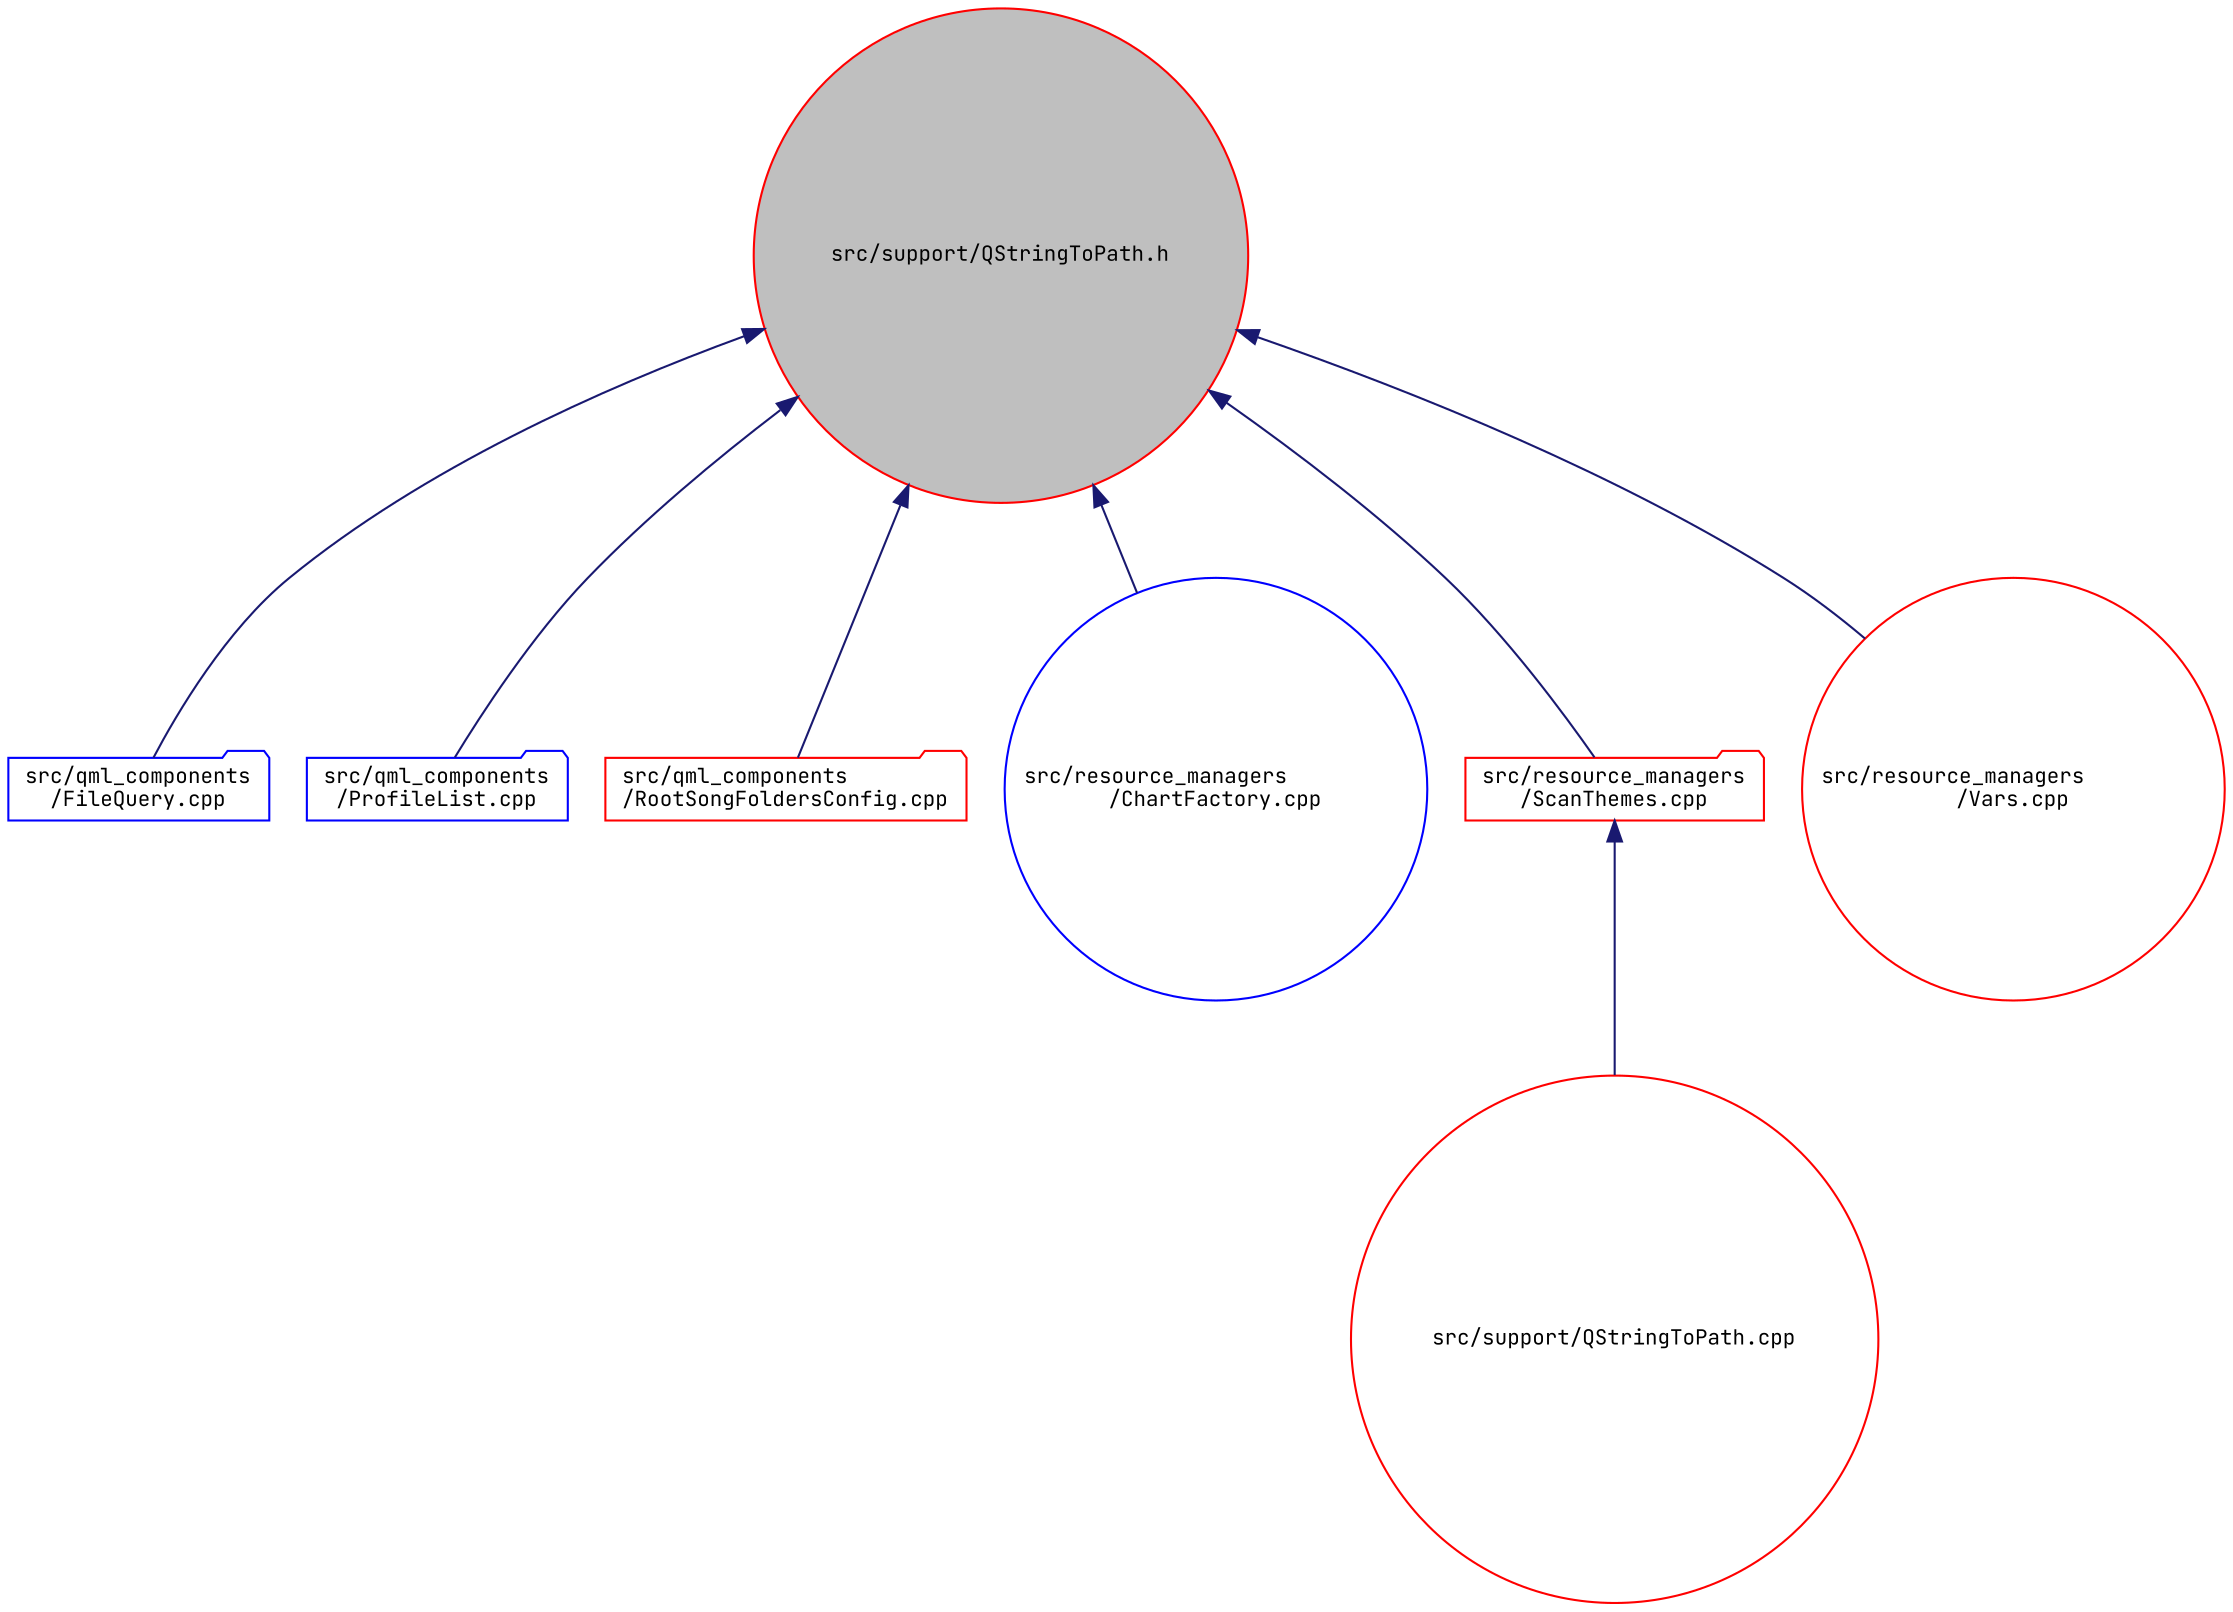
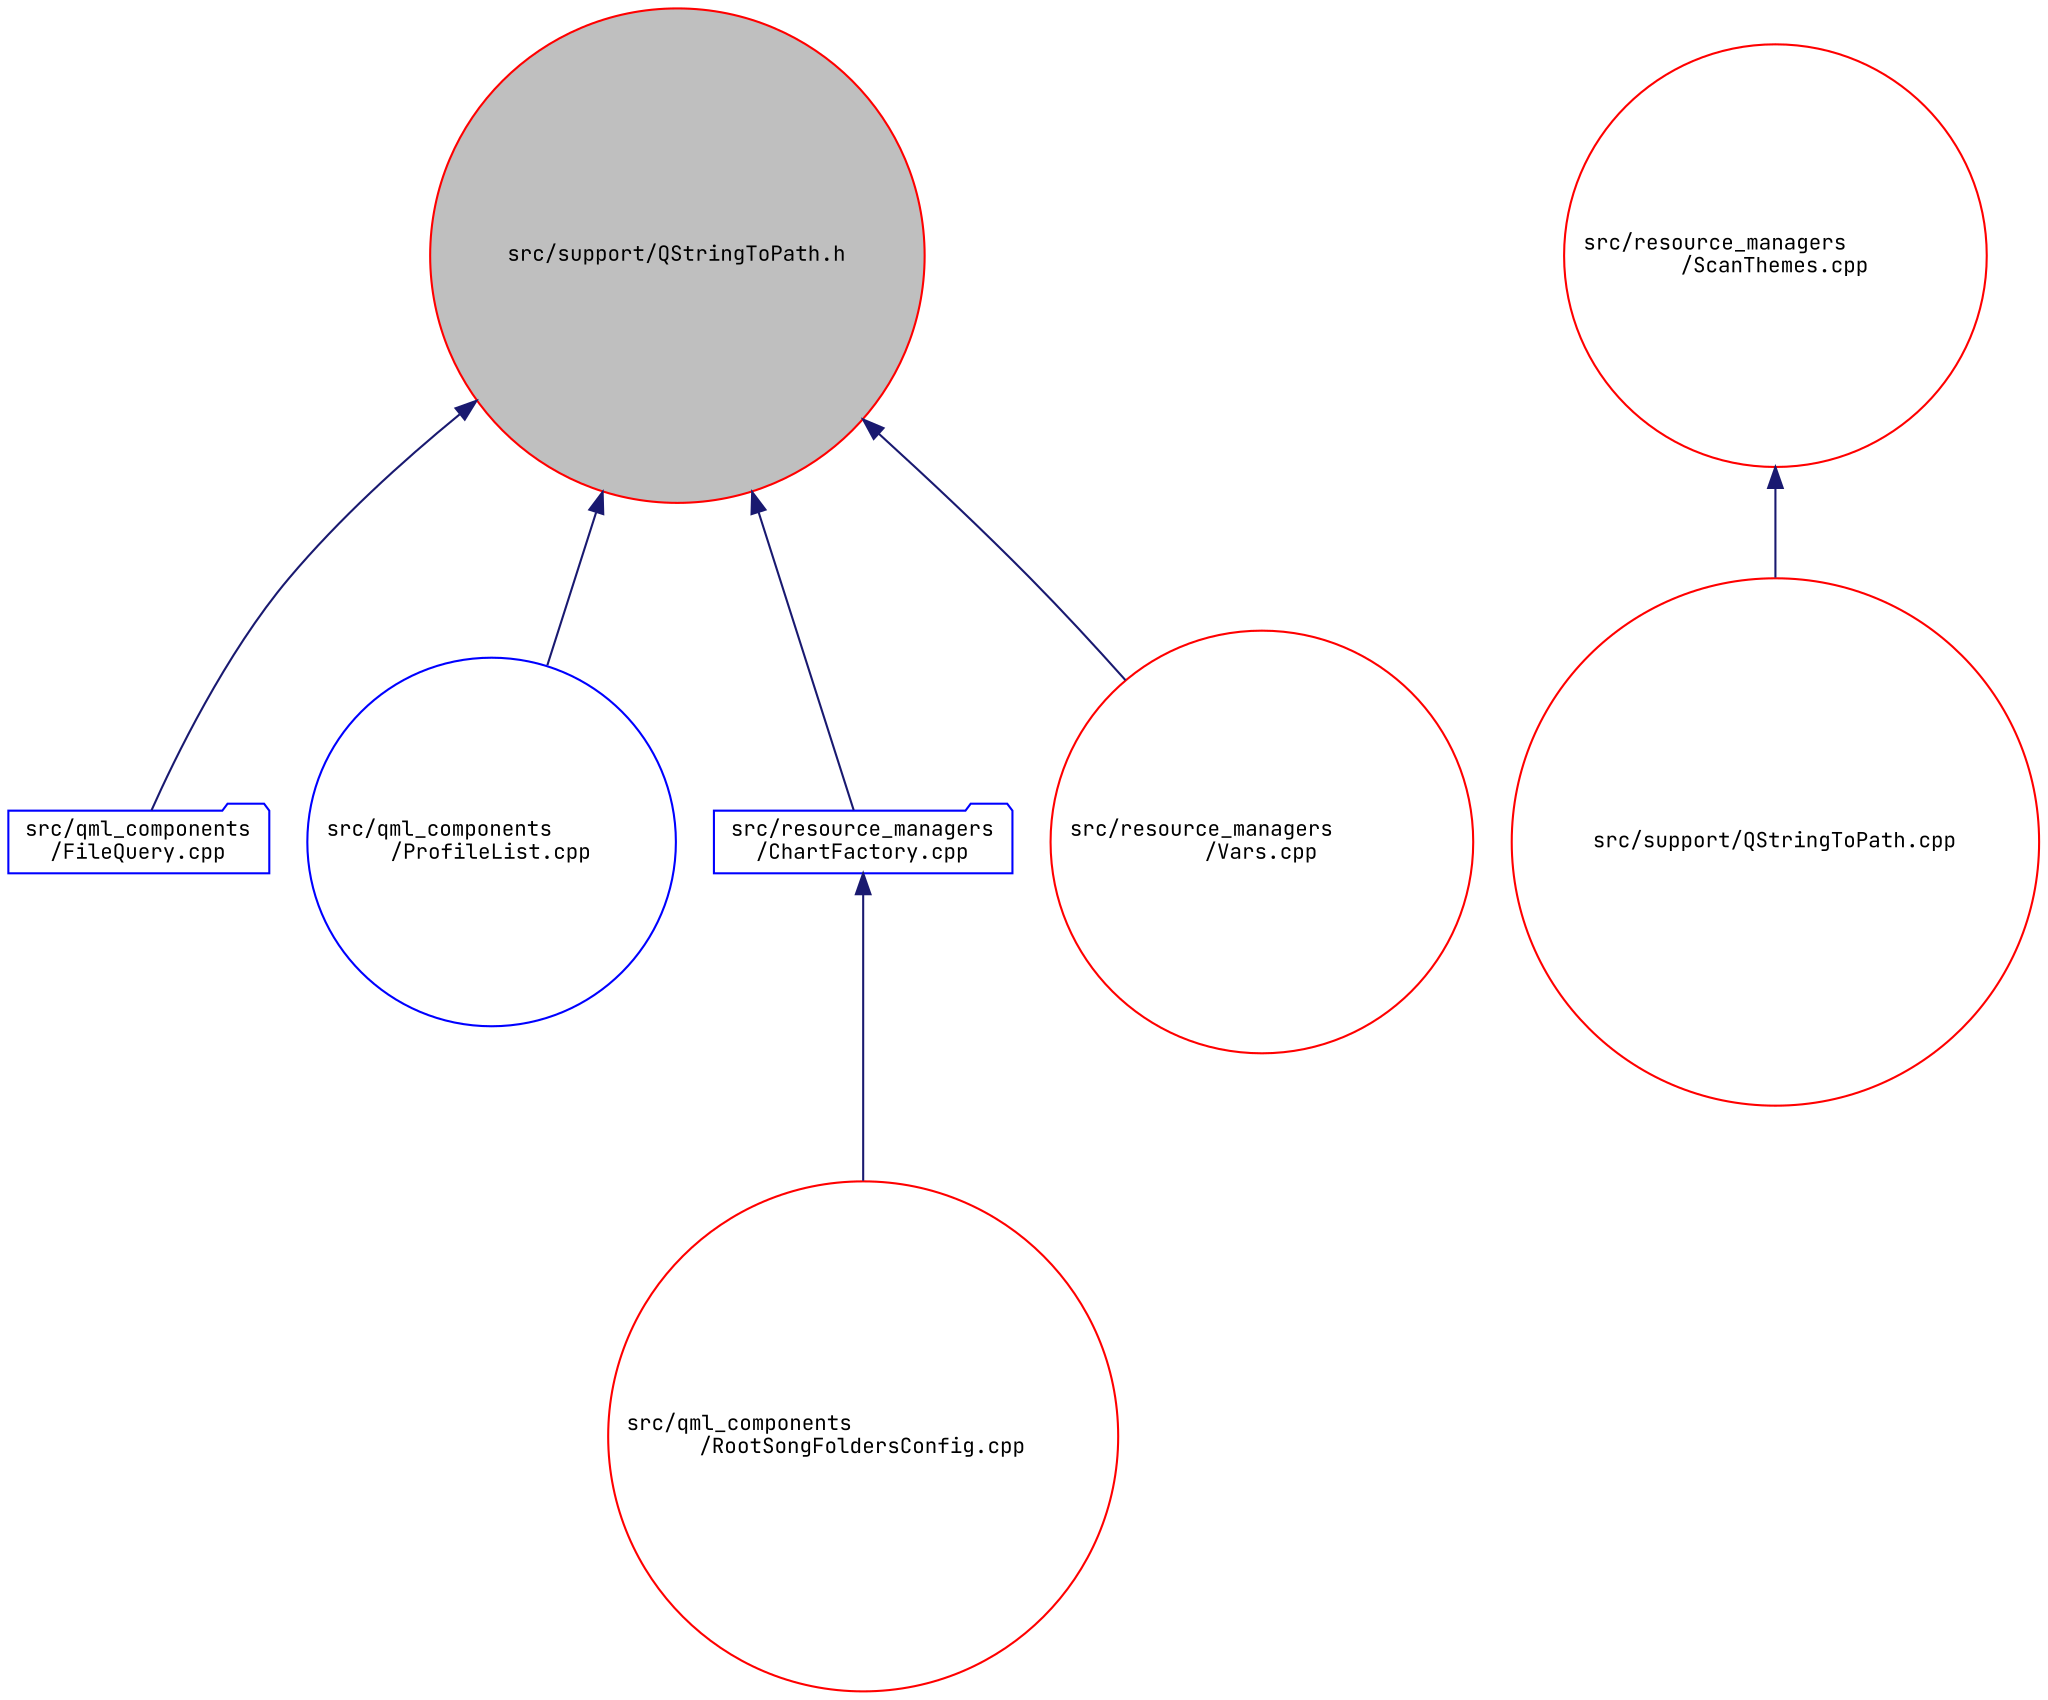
edge "src/resource_managers /ScanThemes.cpp" -> "src/support/QStringToPath.h": removed
edge "src/qml_components /RootSongFoldersConfig.cpp" -> "src/support/QStringToPath.h": now "src/qml_components /RootSongFoldersConfig.cpp" -> "src/resource_managers /ChartFactory.cpp"
node "src/qml_components /ProfileList.cpp": shape folder -> circle
node "src/qml_components /RootSongFoldersConfig.cpp": shape folder -> circle
node "src/resource_managers /ChartFactory.cpp": shape circle -> folder
node "src/resource_managers /ScanThemes.cpp": shape folder -> circle
